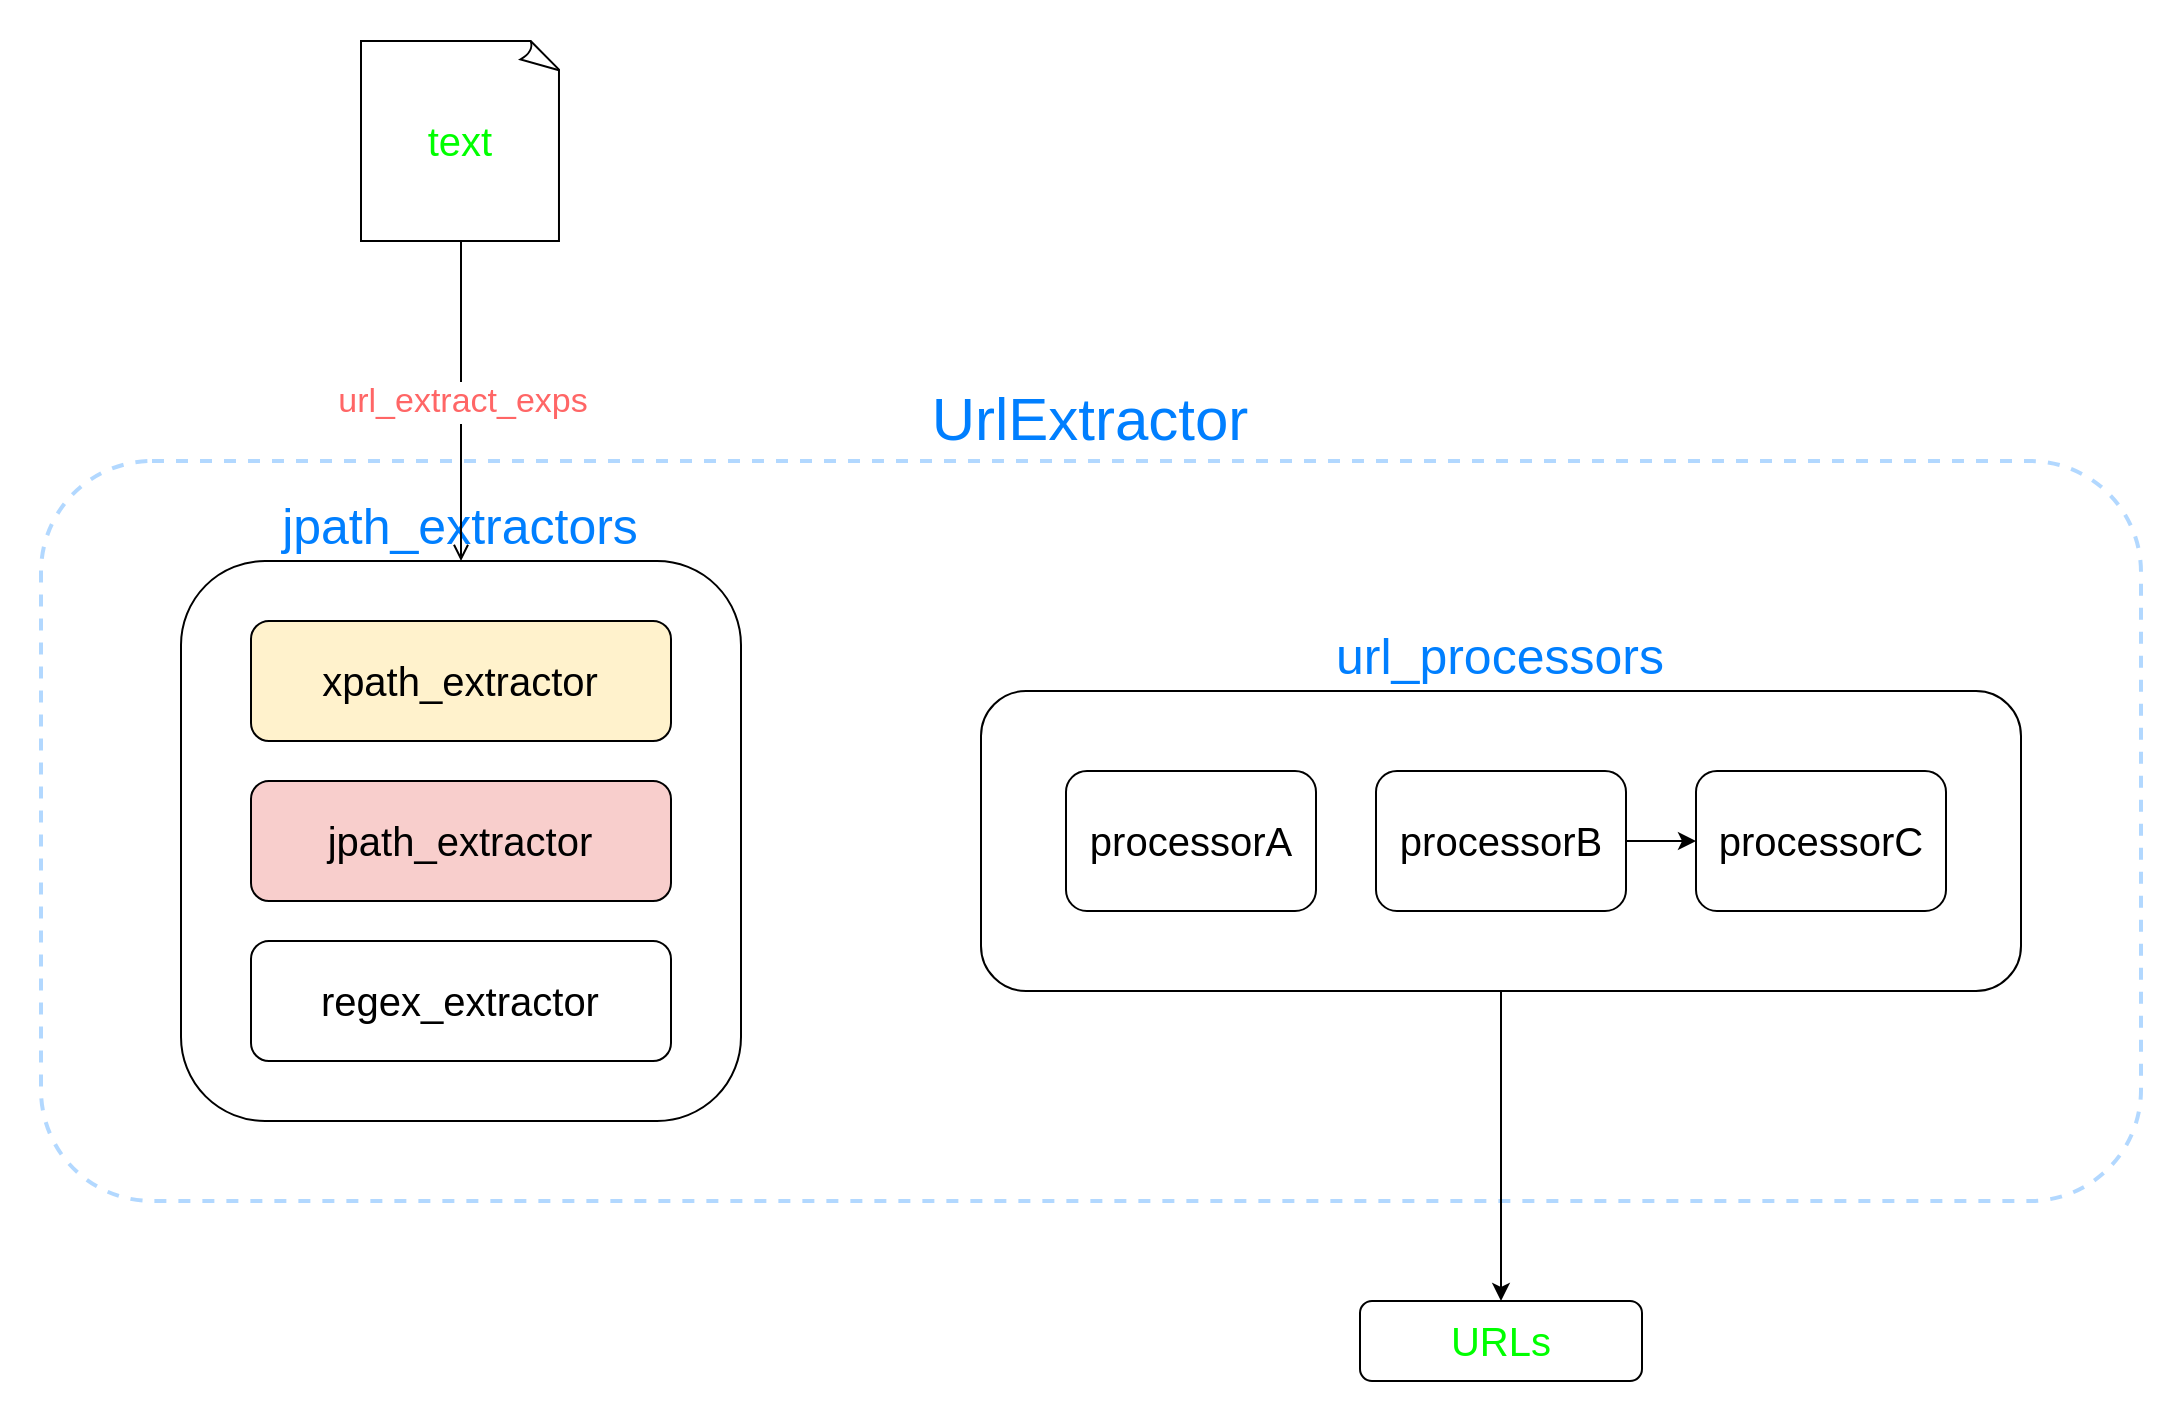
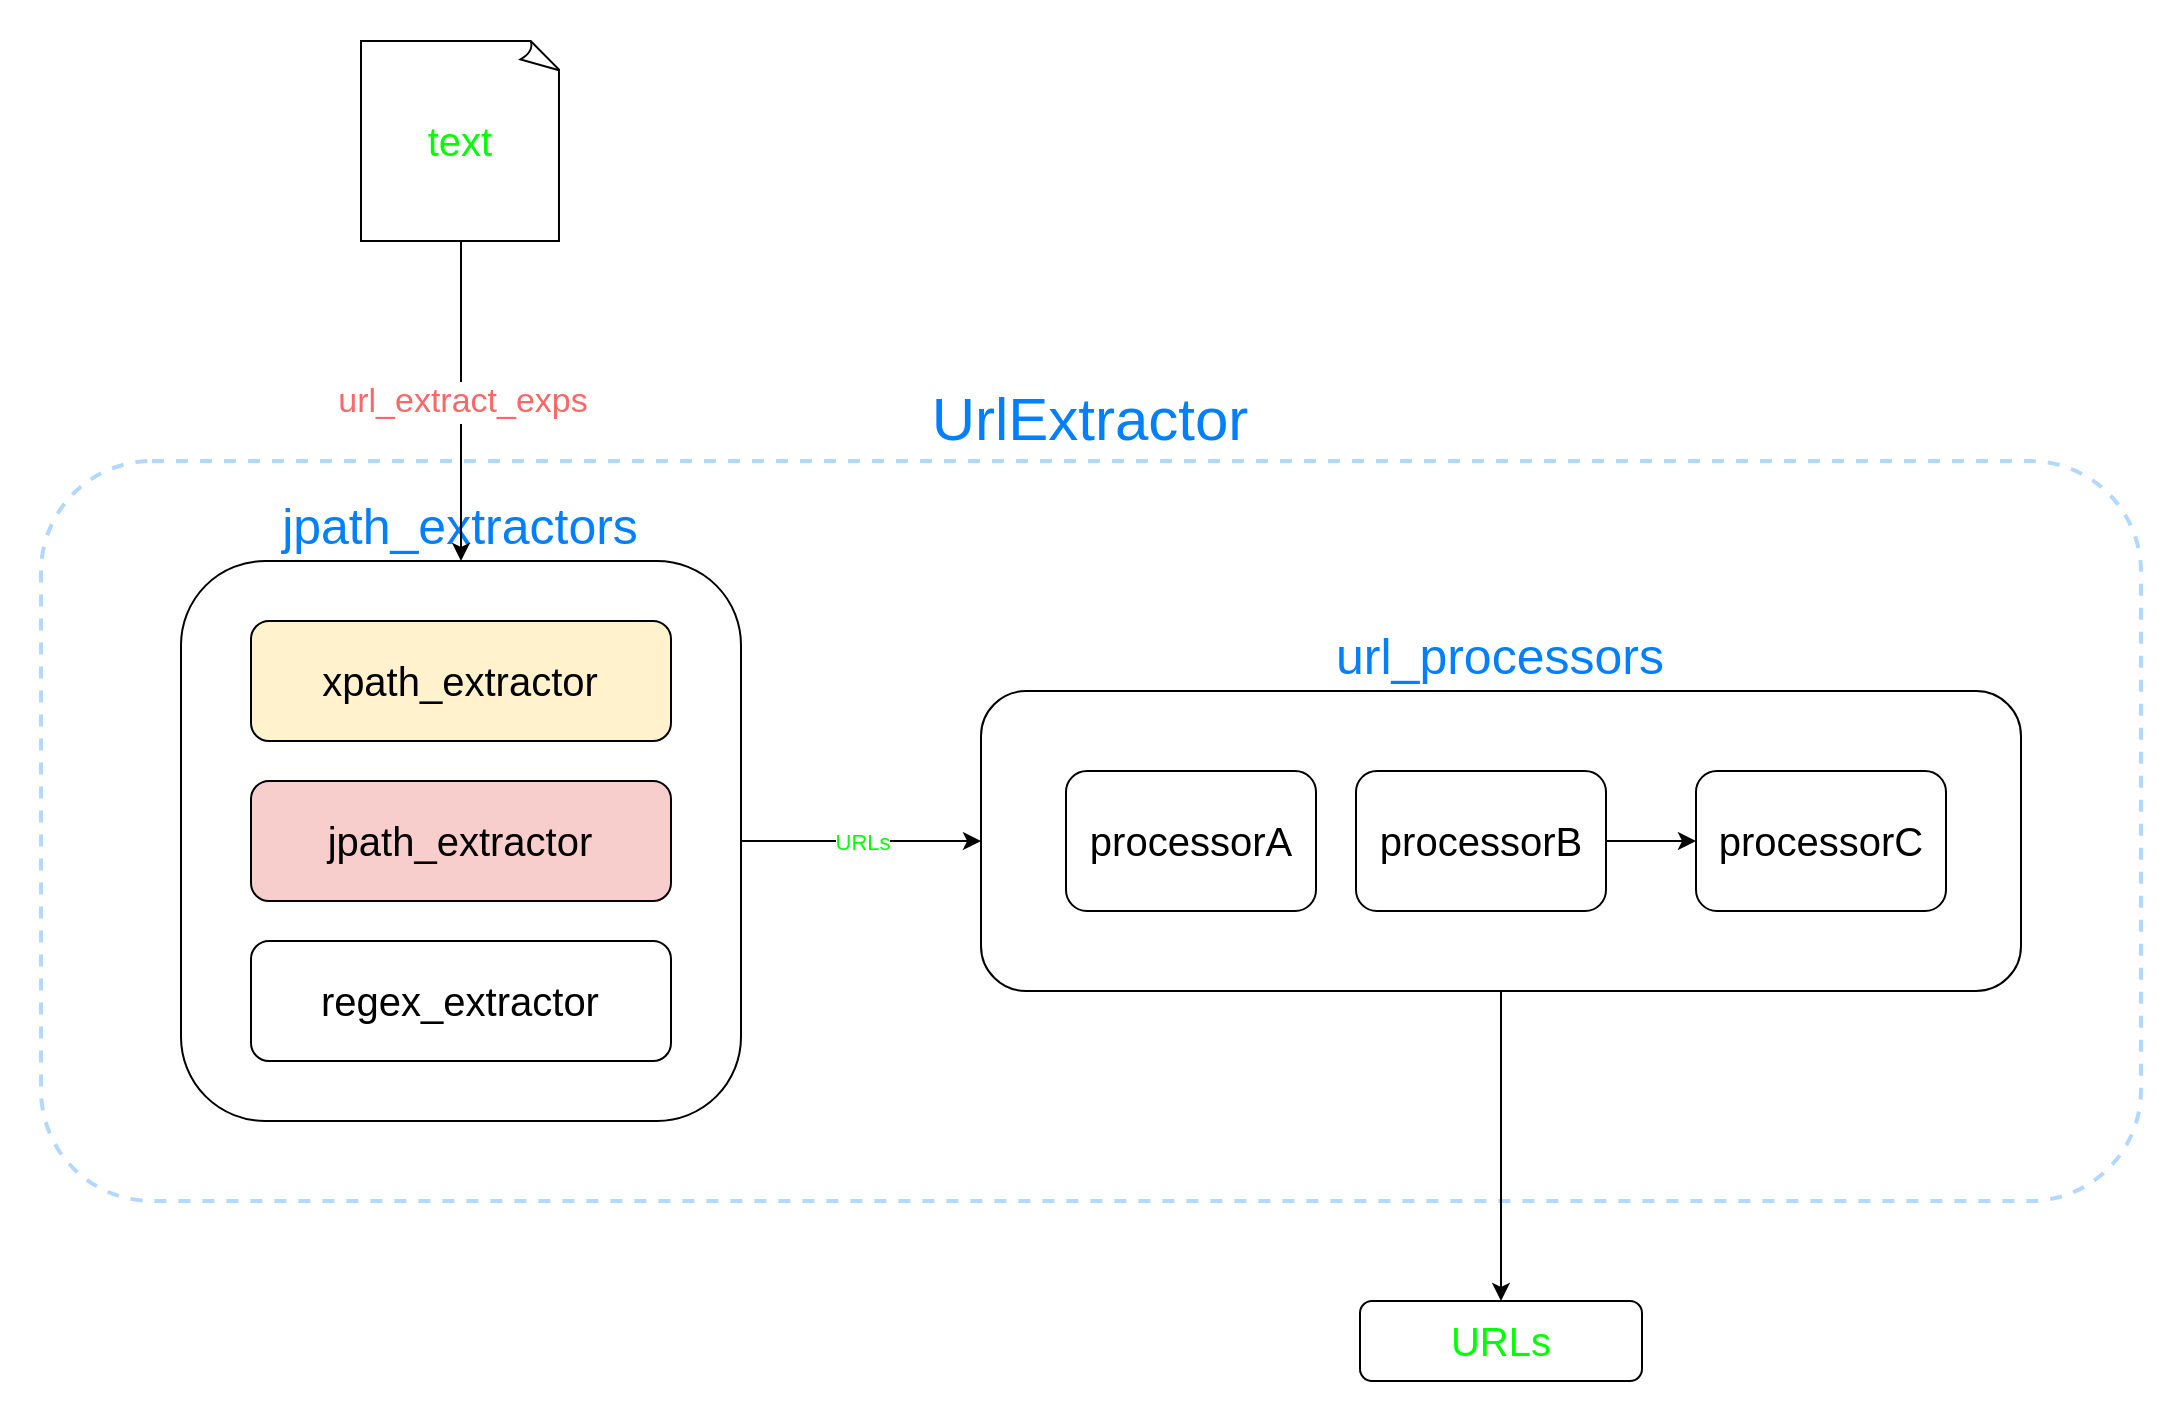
edge "text" -> "jpath_extractors": arrowhead open -> classic
edge "jpath_extractors" -> "url_processors": added, label "URLs"
node "processorB": moved (1501, 841) -> (1481, 841)
